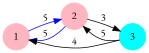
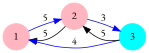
edge "2" -> "3": color black -> blue
edge "2" -> "1": color blue -> black
edge "3" -> "1": color black -> blue
